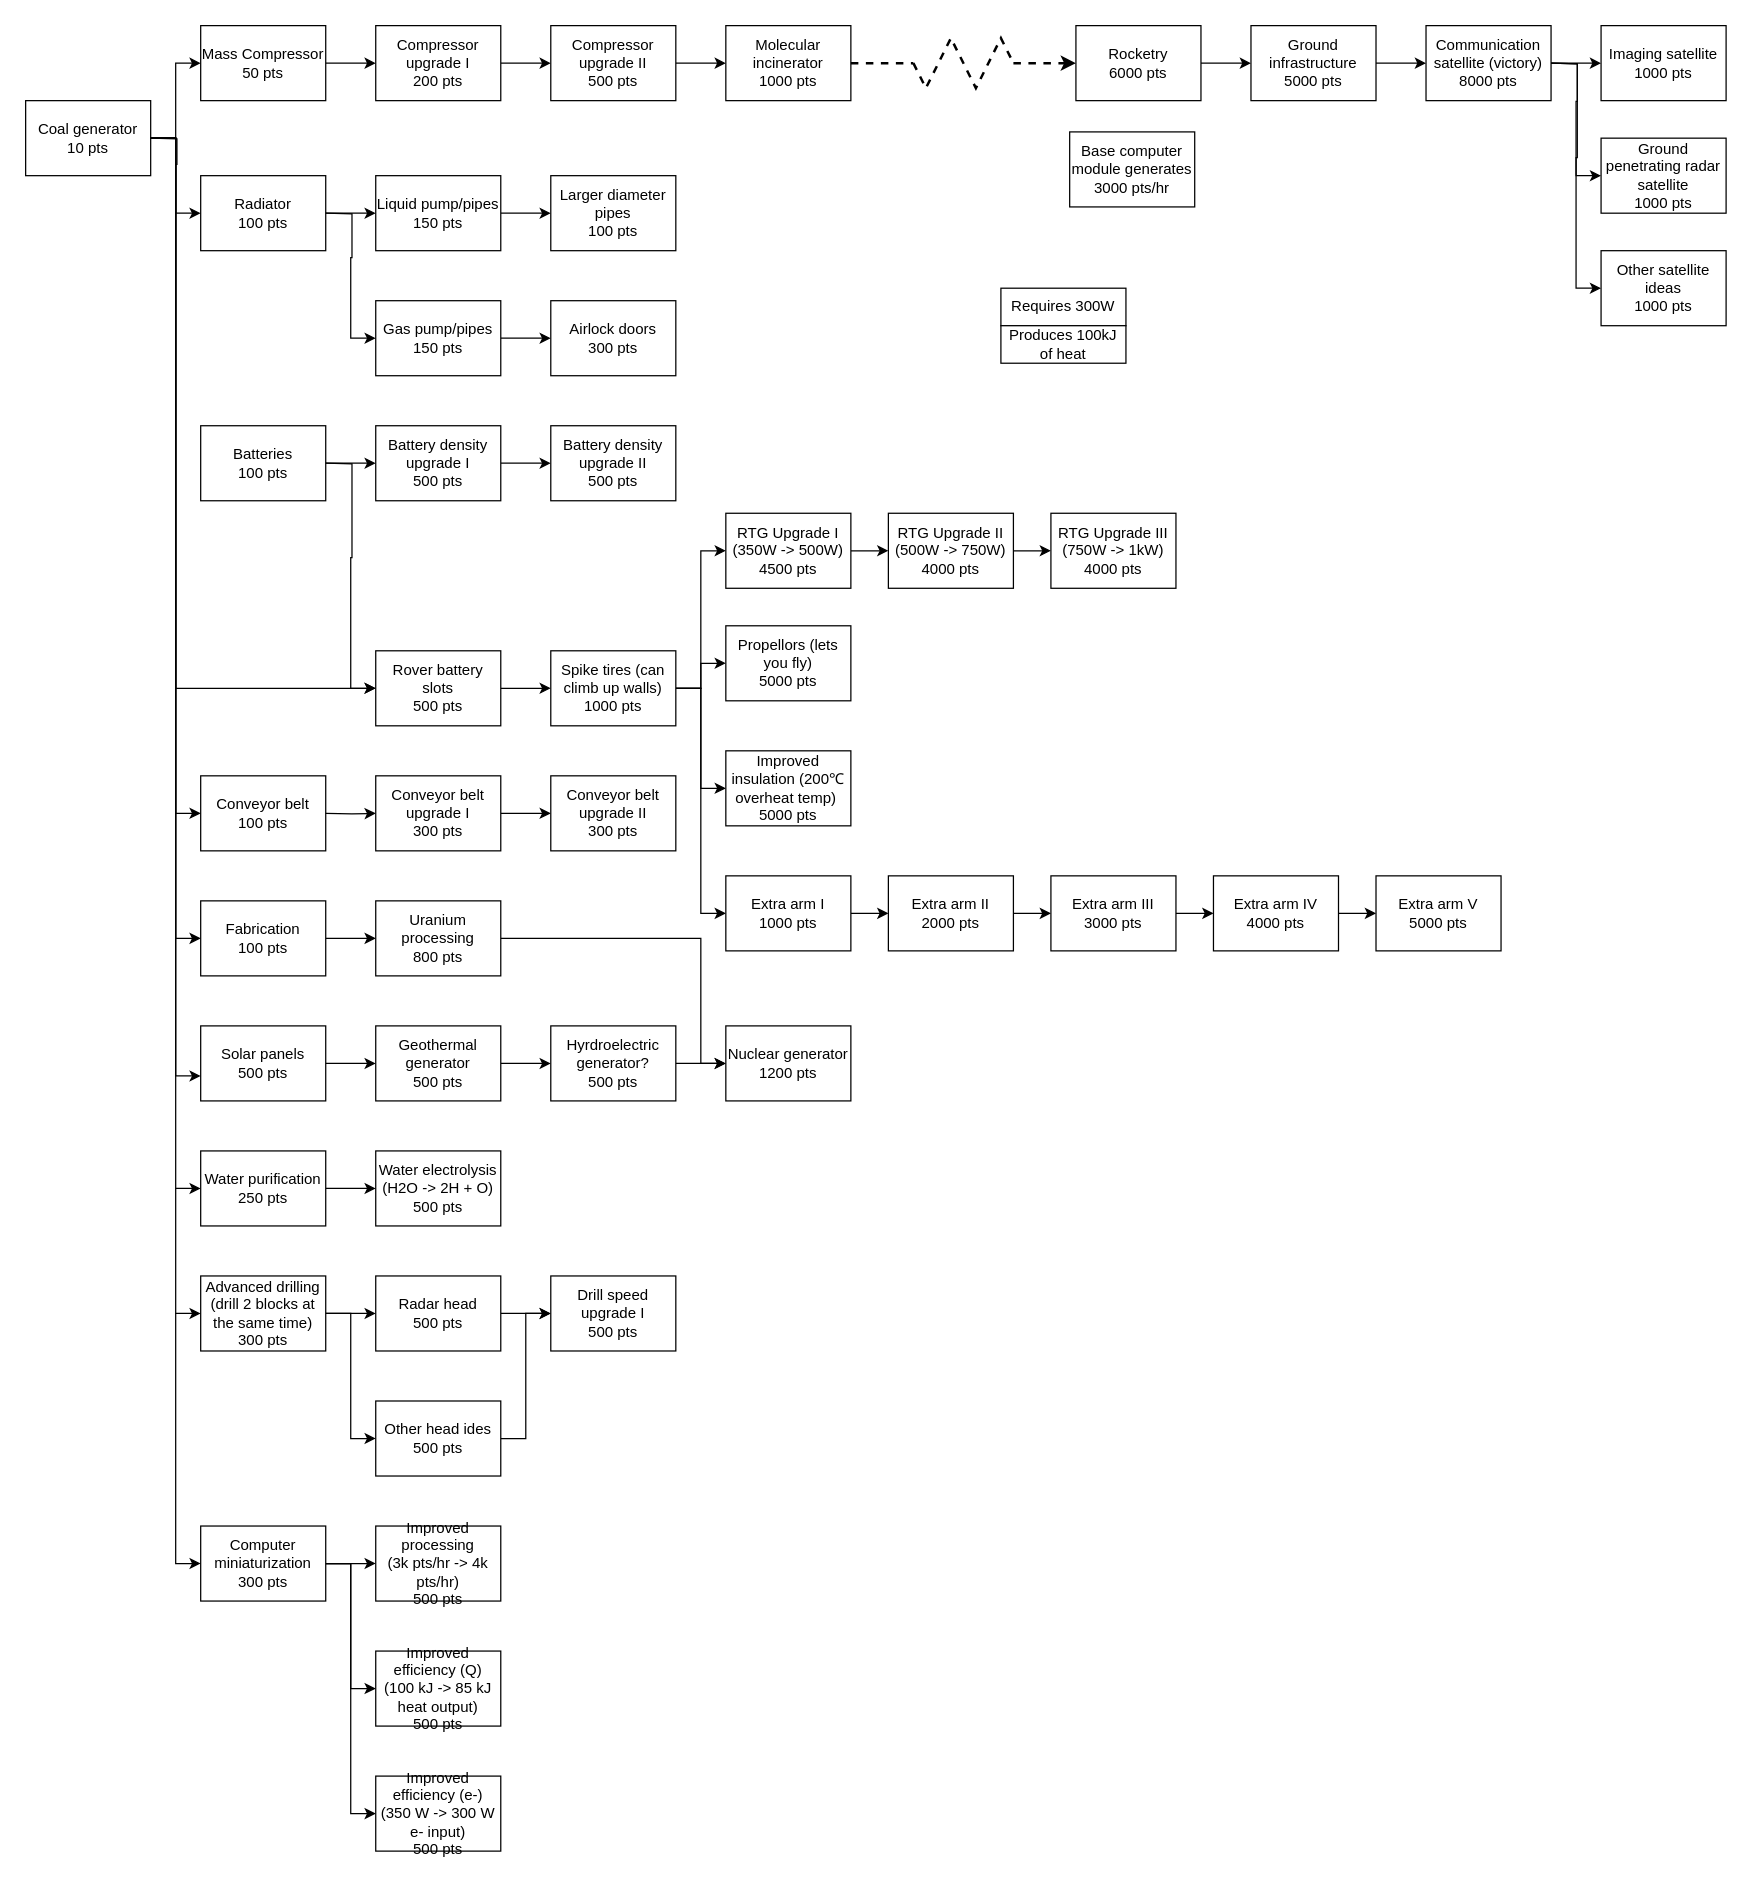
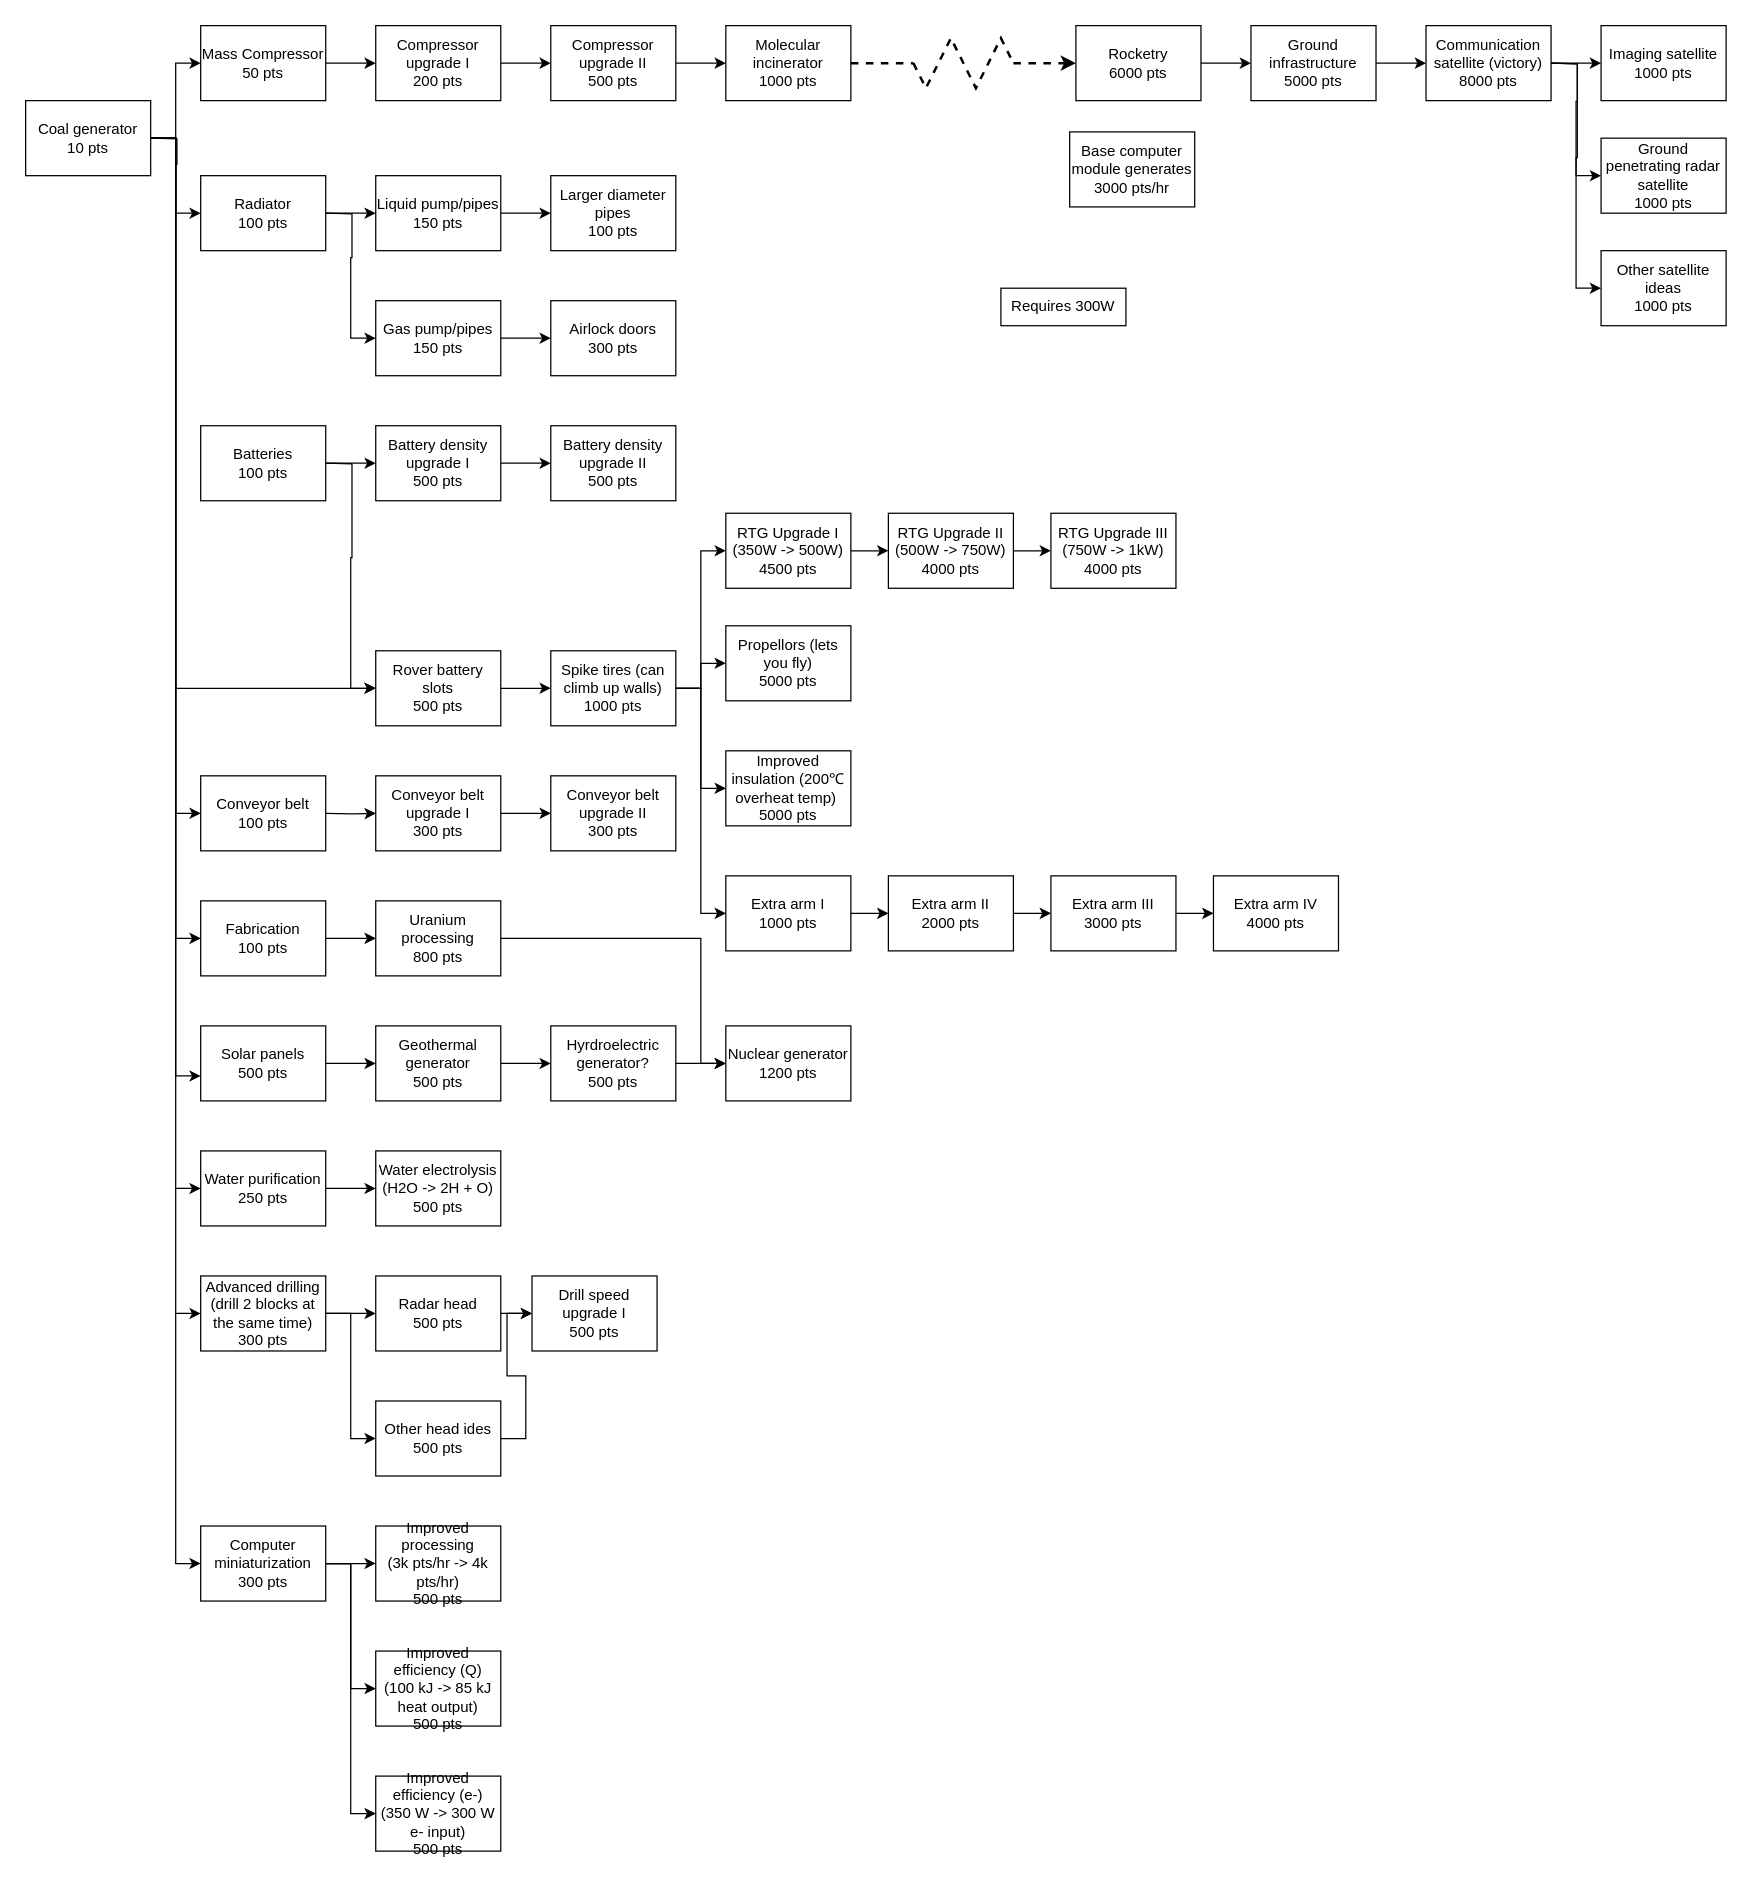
node "Produces 100kJ of heat": removed
edge "Extra arm IV 4000 pts" -> "Extra arm V 5000 pts": removed
node "Extra arm V 5000 pts": removed
node "Drill speed upgrade I 500 pts": moved (613, 1313) -> (594, 1313)
